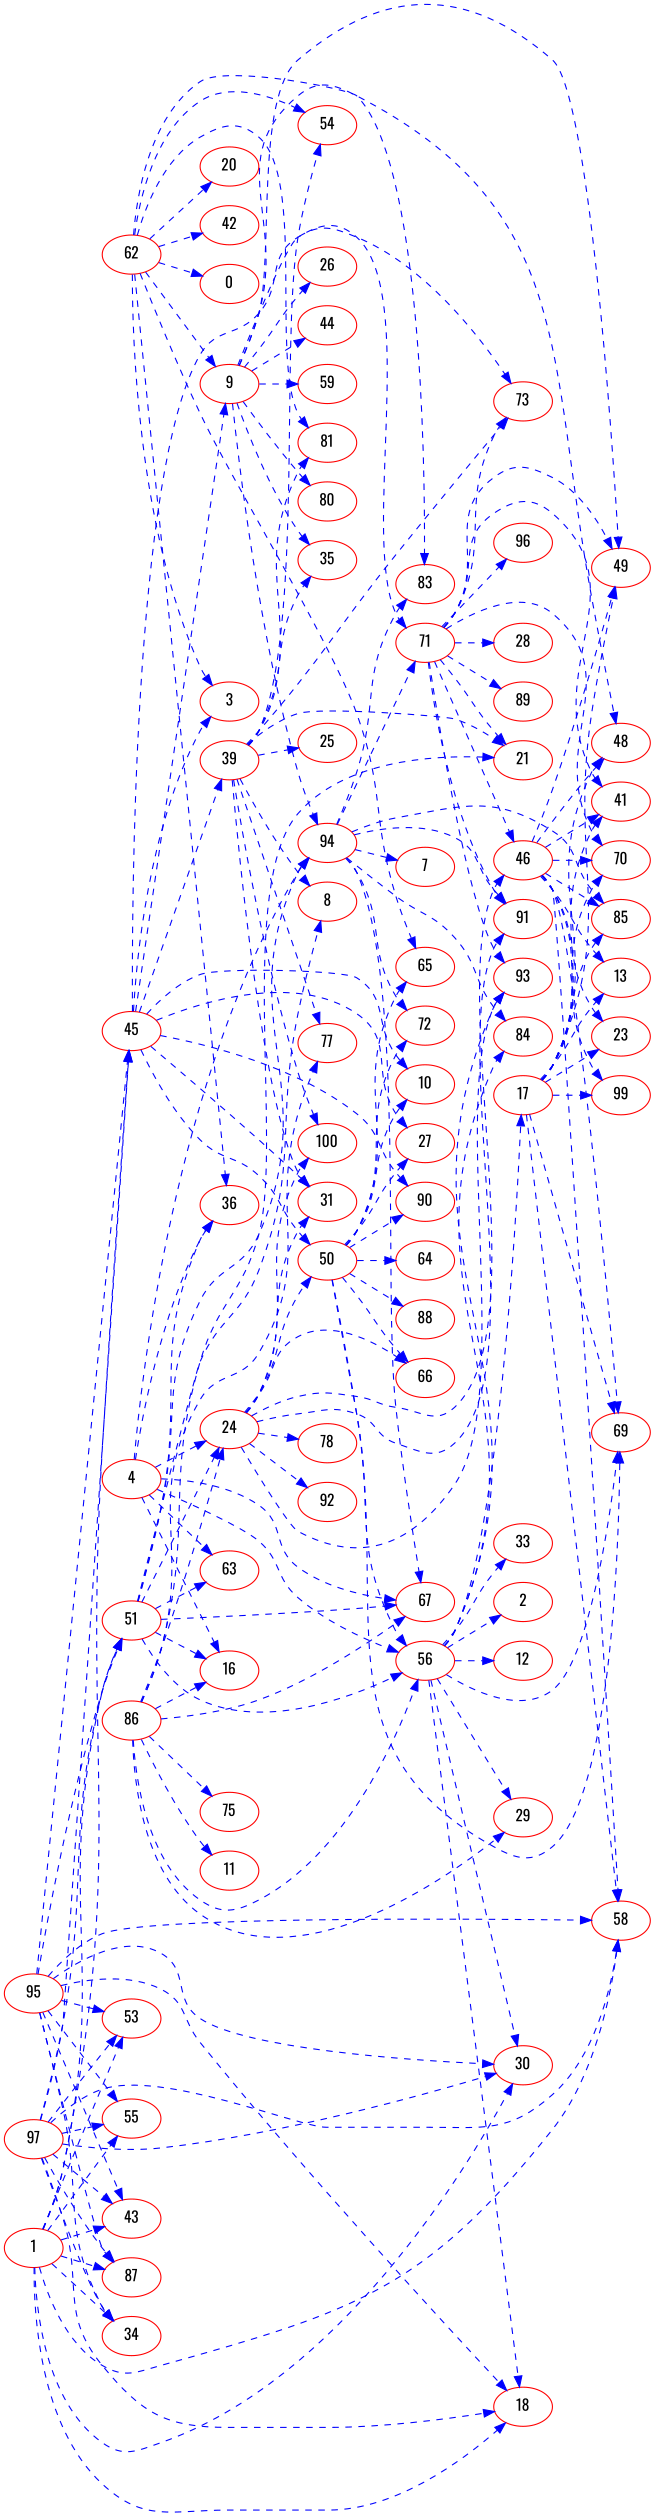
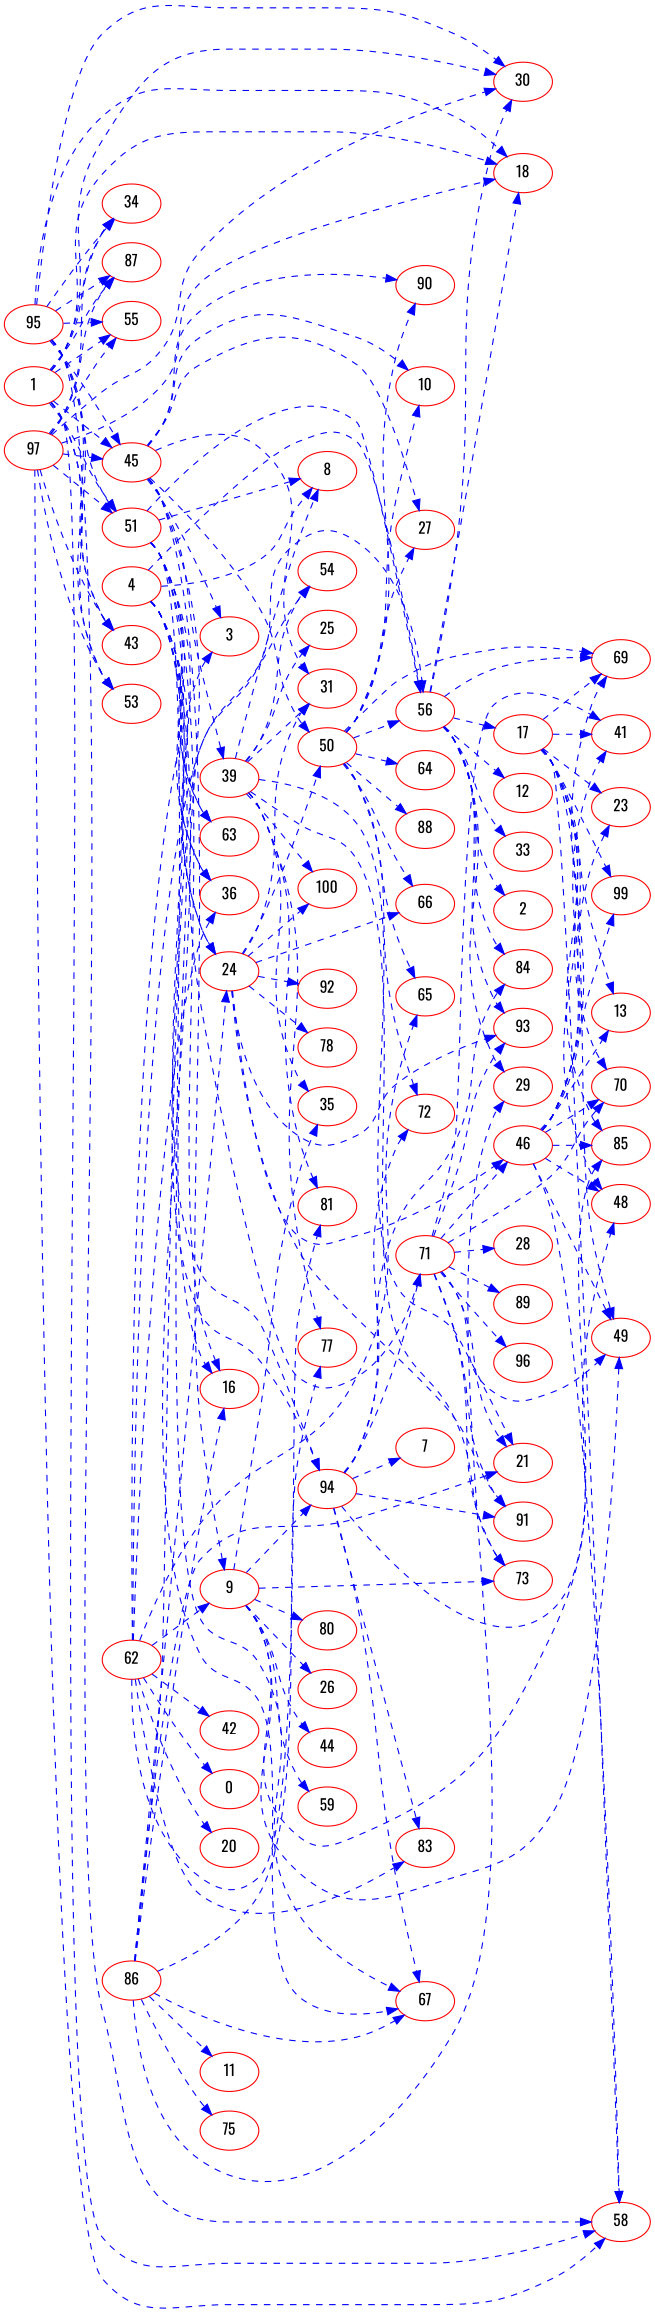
edge "4" -> "8": added
